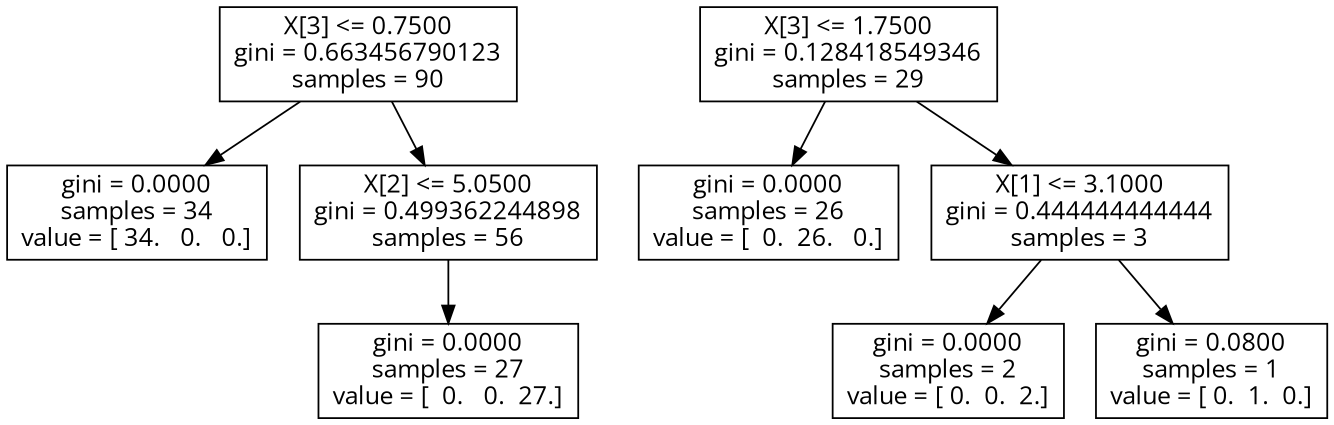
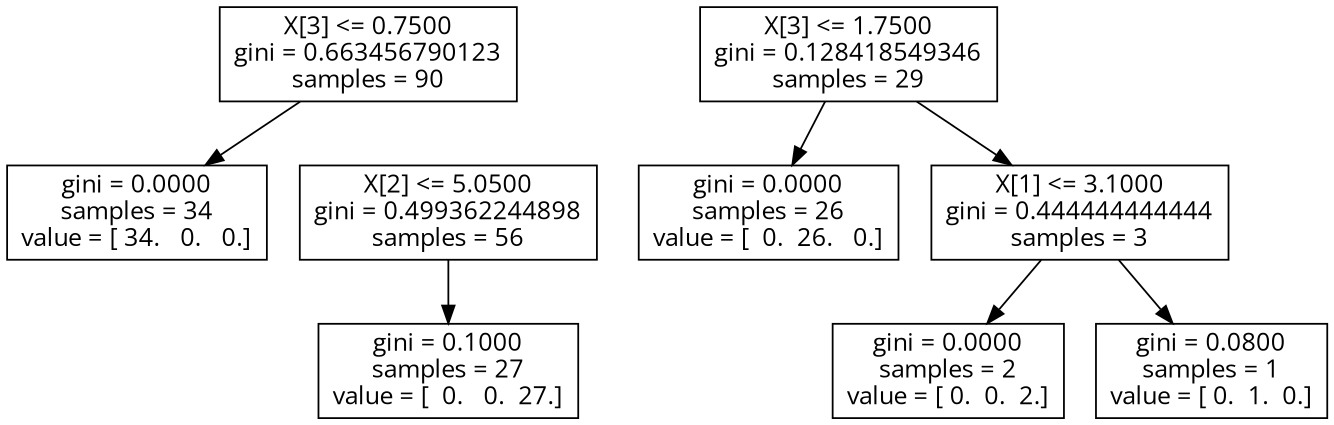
edge "X[3] <= 0.7500 gini = 0.663456790123 samples = 90" -> "X[2] <= 5.0500 gini = 0.499362244898 samples = 56": removed
node "gini = 0.0000 samples = 27 value = [  0.   0.  27.]": label "gini = 0.0000 samples = 27 value = [  0.   0.  27.]" -> "gini = 0.1000 samples = 27 value = [  0.   0.  27.]"
